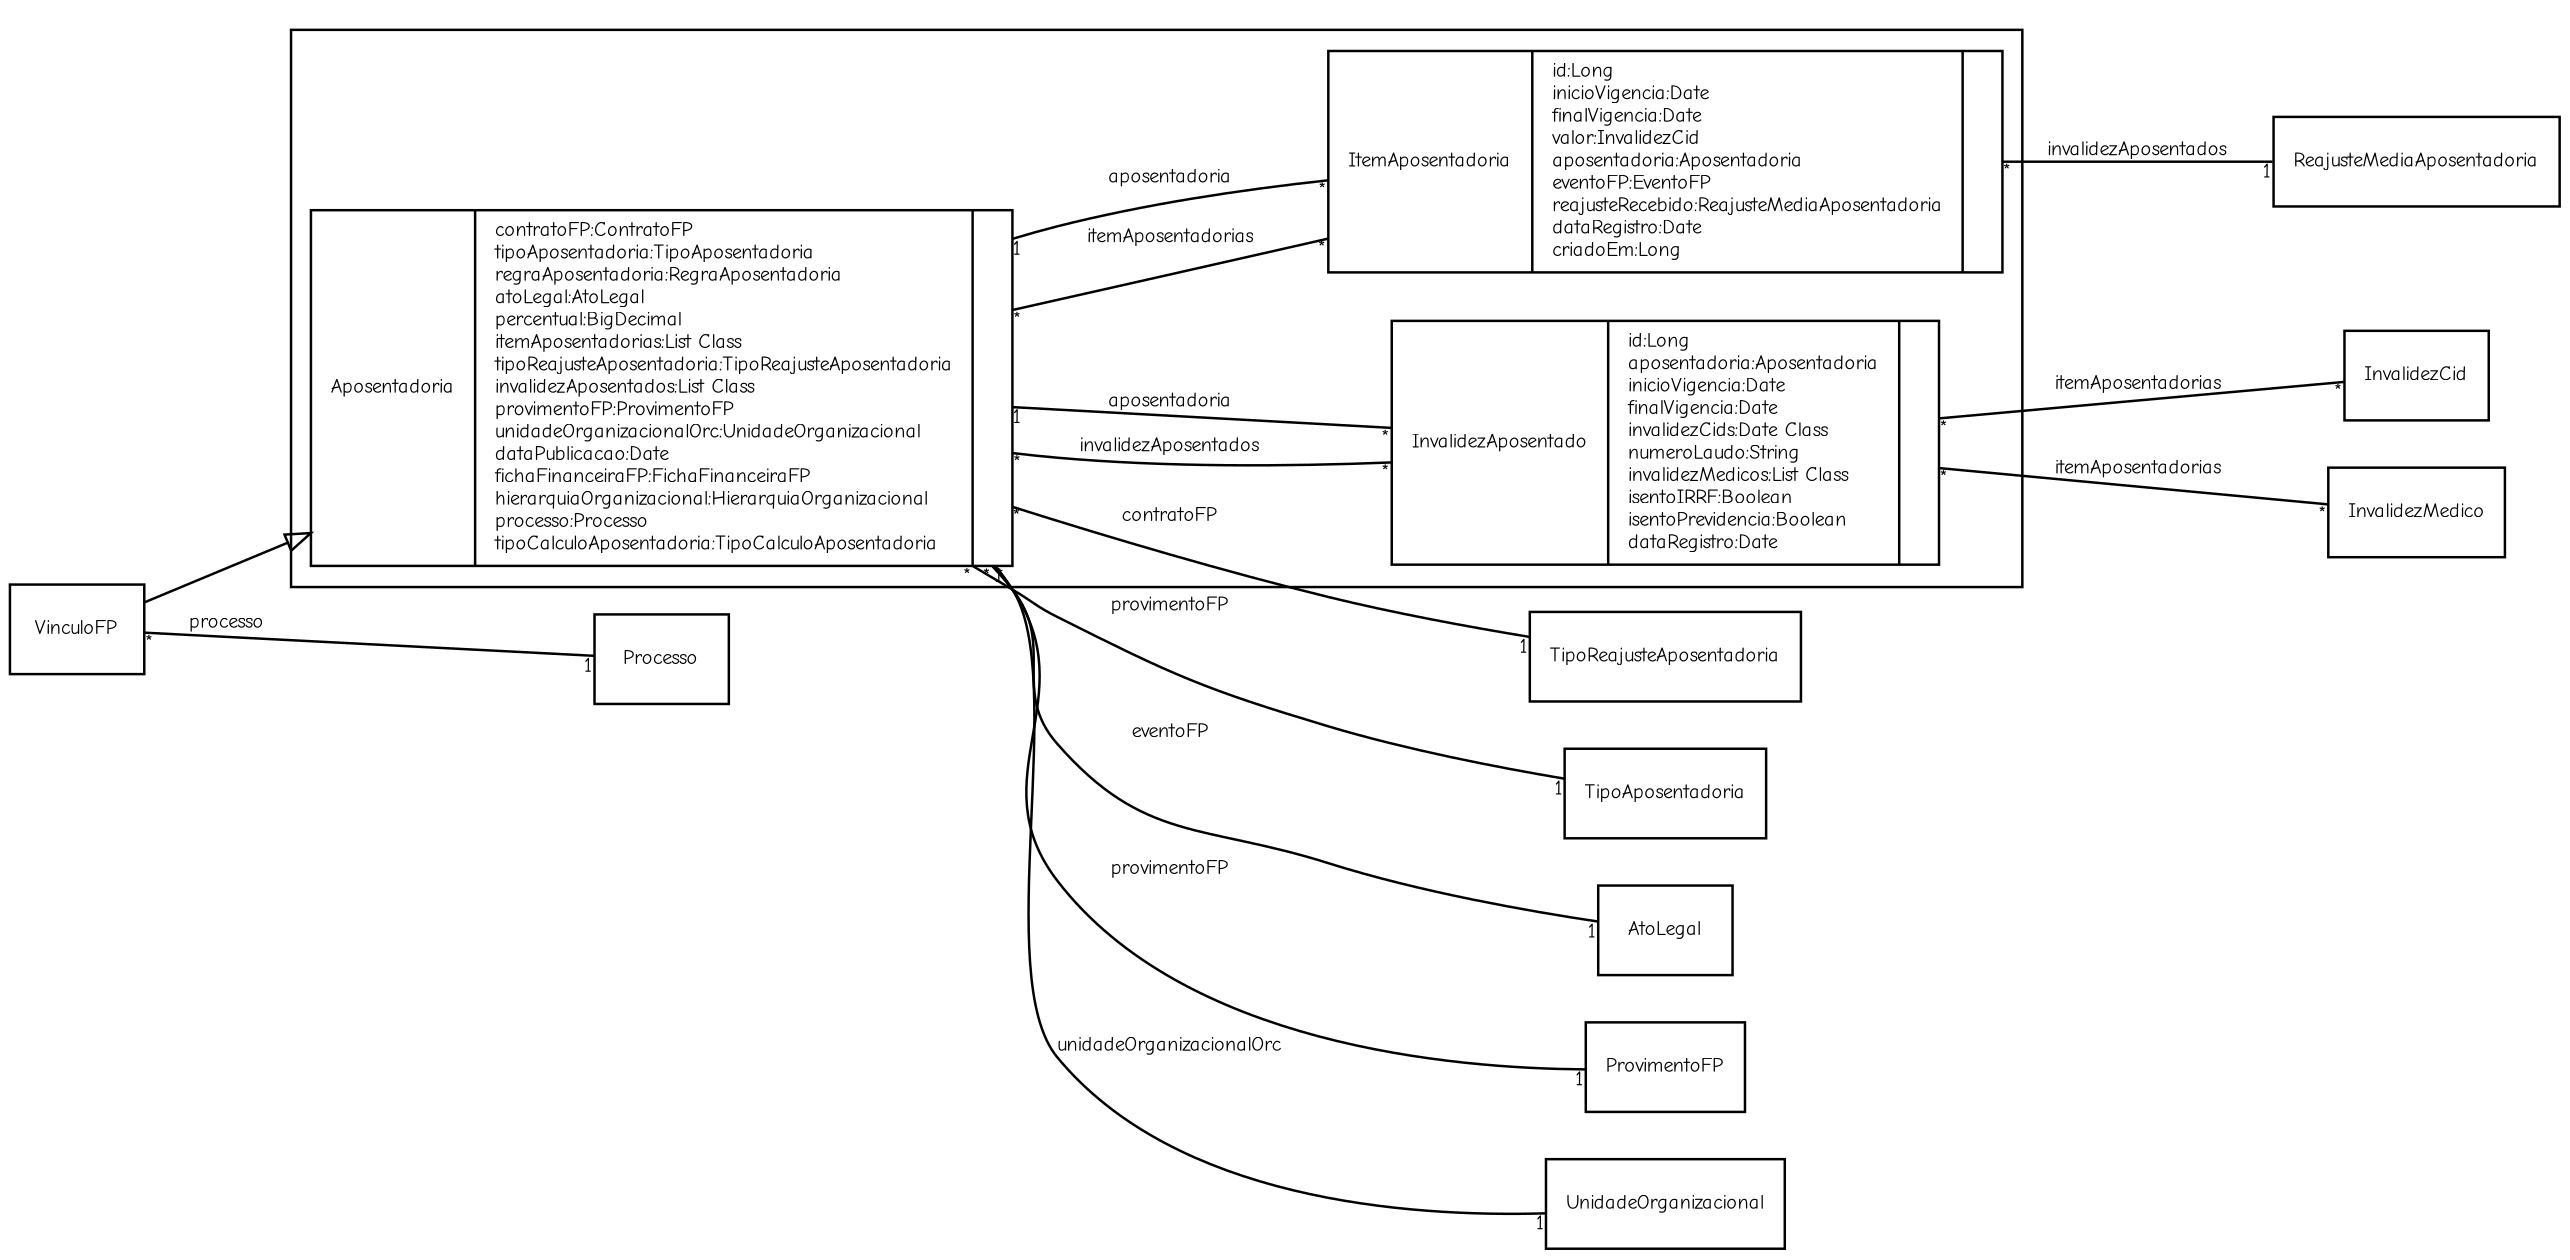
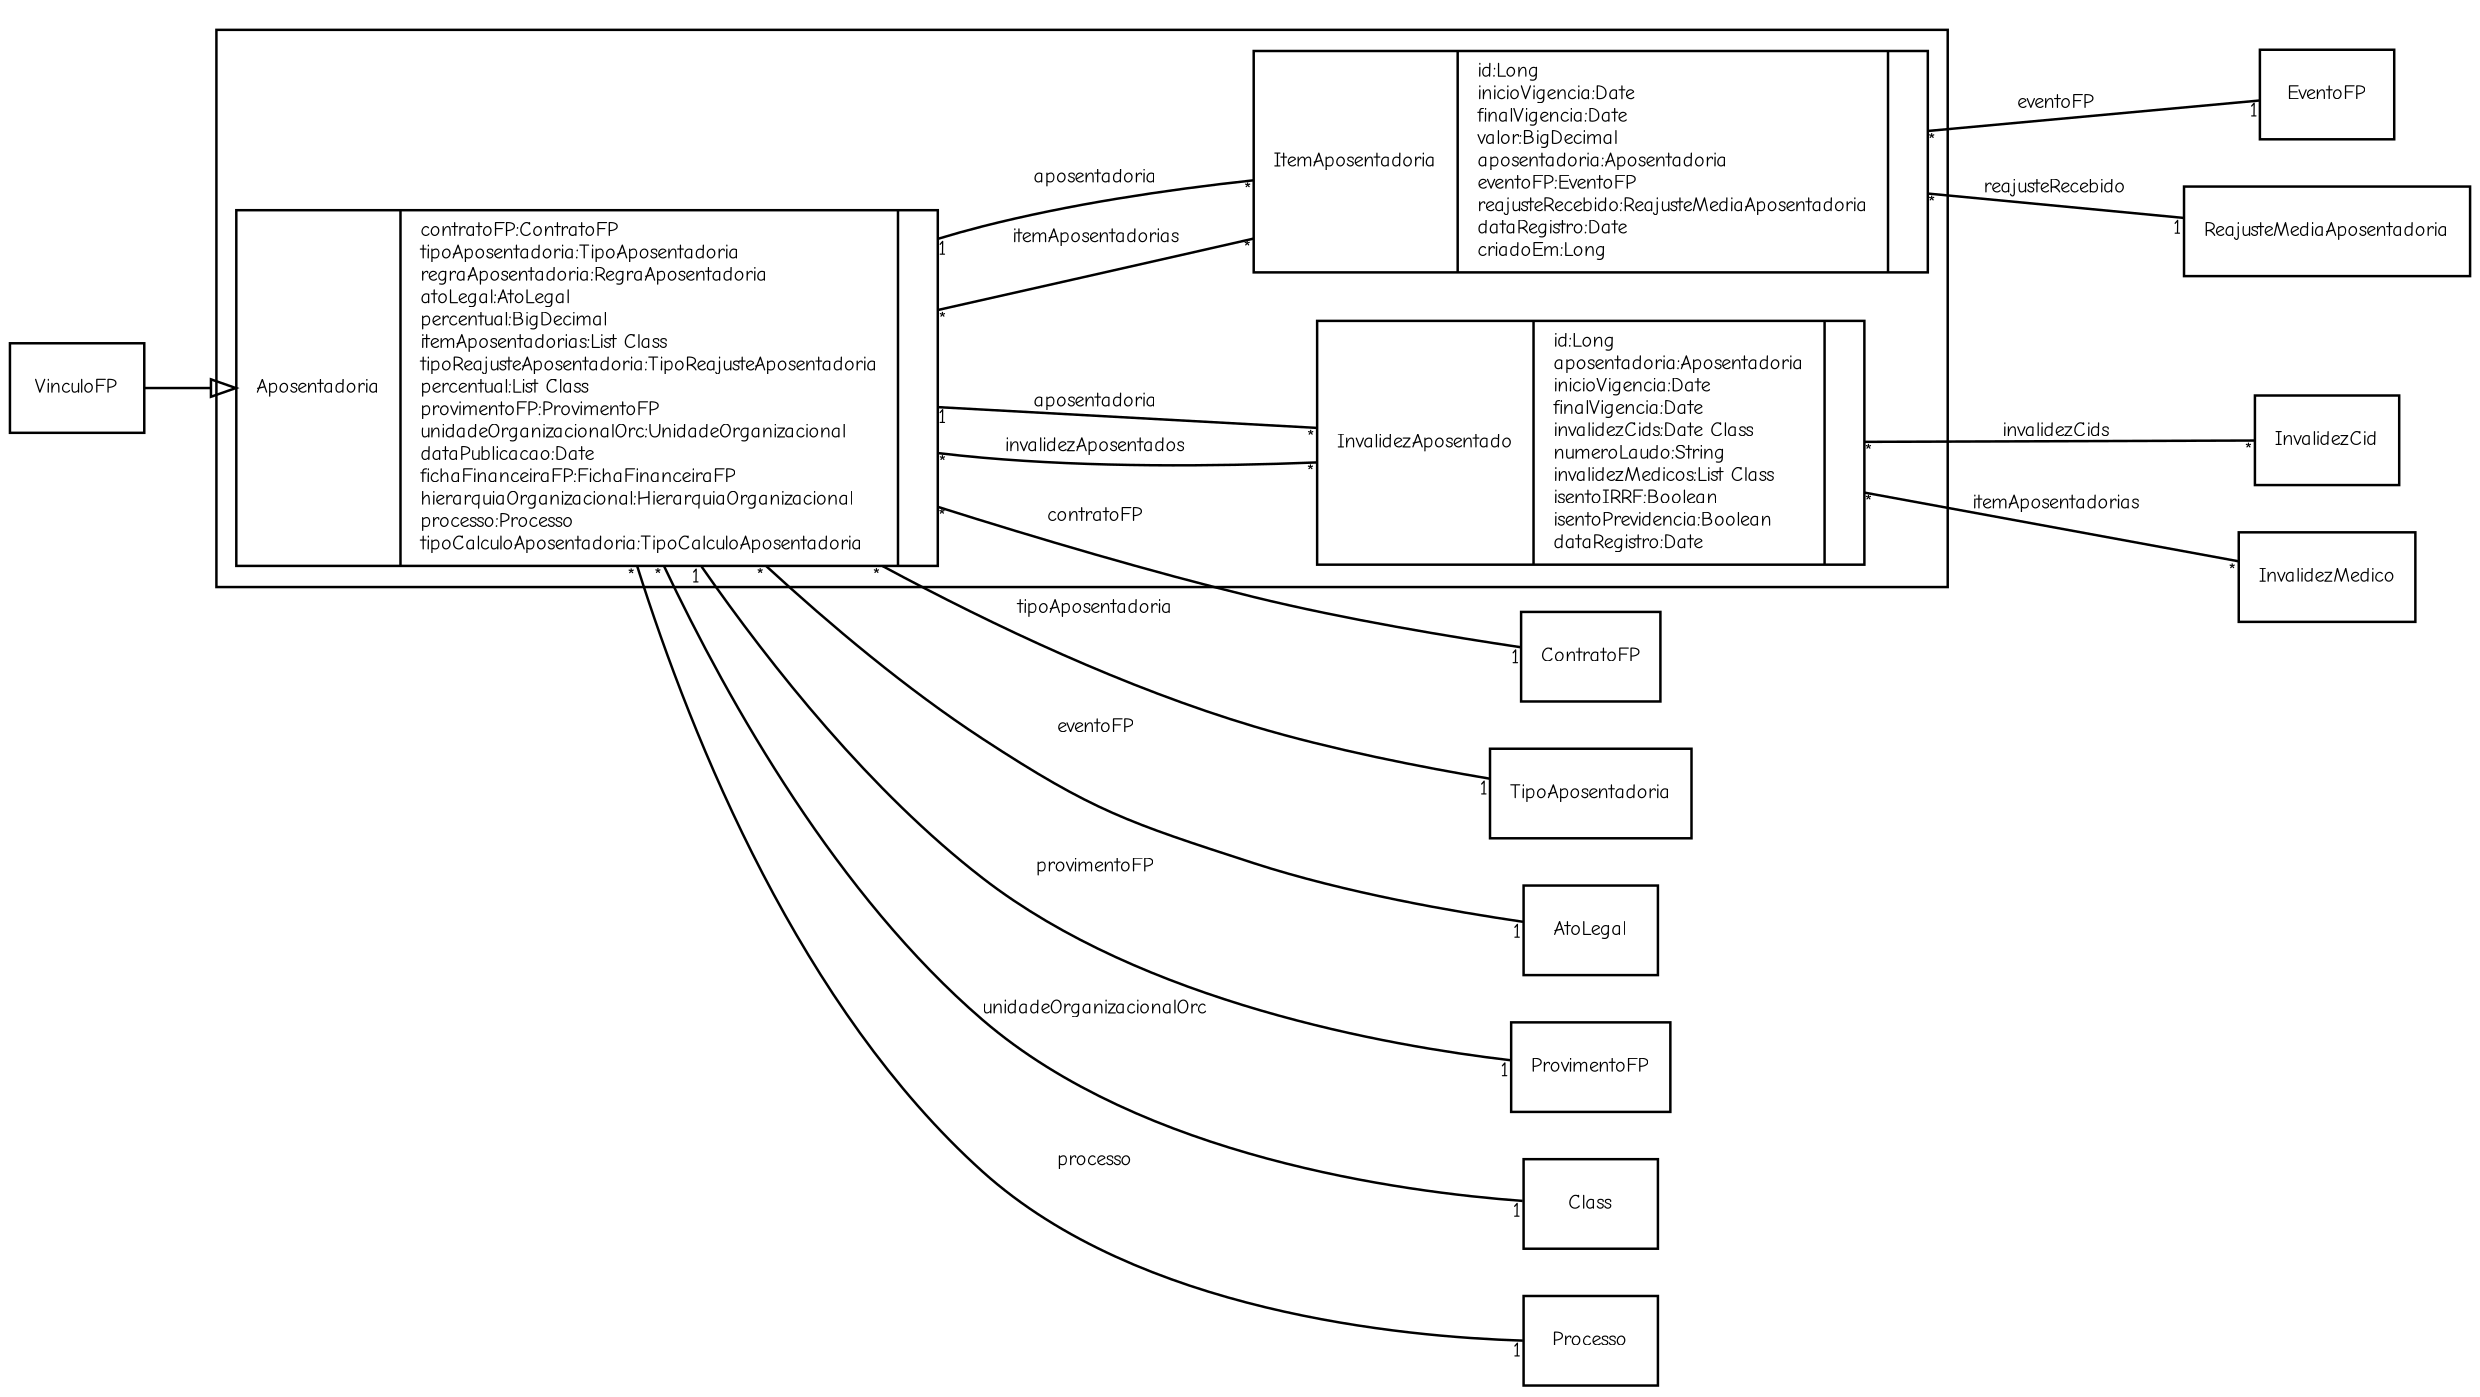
node "EventoFP": added
node "ItemAposentadoria": text "valor:InvalidezCid" -> "valor:BigDecimal"
edge "ItemAposentadoria" -- "ReajusteMediaAposentadoria": label "invalidezAposentados" -> "reajusteRecebido"
edge "InvalidezCid" -- "InvalidezAposentado": label "itemAposentadorias" -> "invalidezCids"
node "Aposentadoria": text "invalidezAposentados:List Class" -> "percentual:List Class"
edge "Aposentadoria" -- "TipoAposentadoria": label "provimentoFP" -> "tipoAposentadoria"
edge "VinculoFP" -- "Processo": now "Aposentadoria" -- "Processo"
node "TipoReajusteAposentadoria": label "TipoReajusteAposentadoria" -> "ContratoFP"
node "UnidadeOrganizacional": label "UnidadeOrganizacional" -> "Class"
